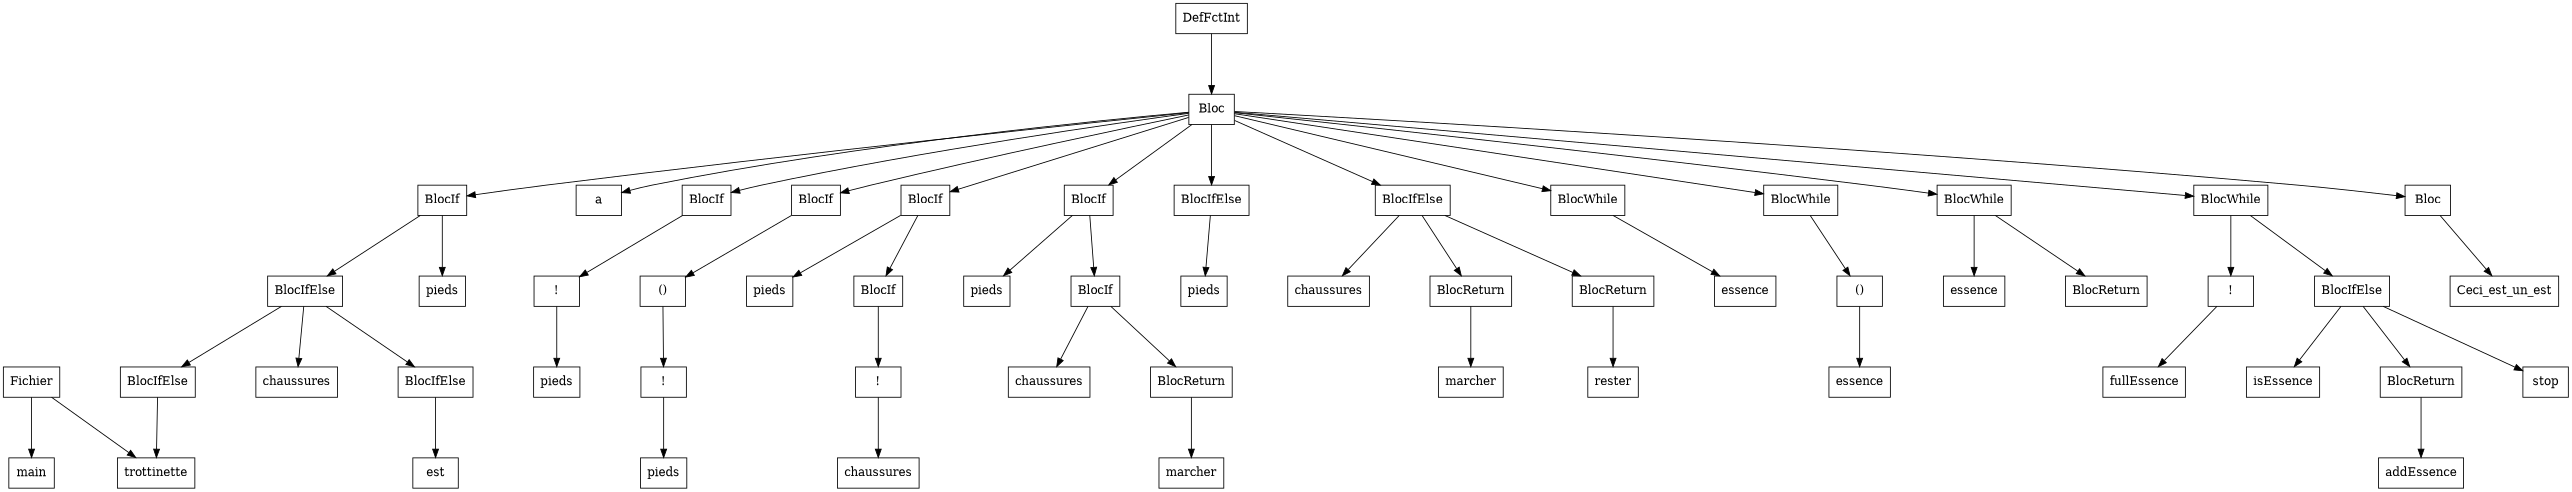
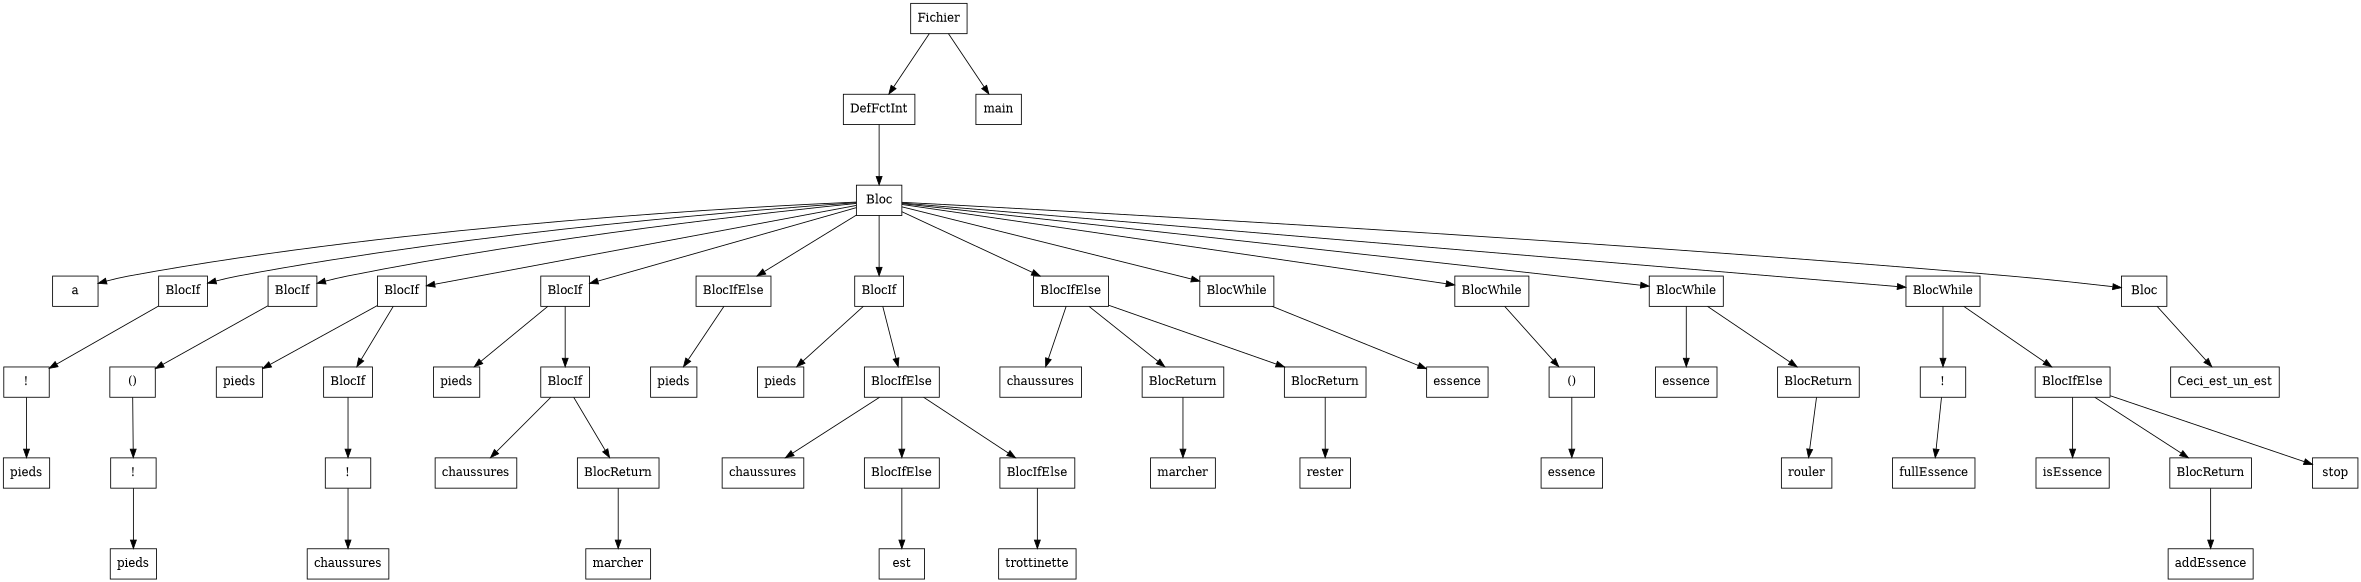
edge "Fichier" -> "trottinette": now "Fichier" -> "DefFctInt"
node "rouler": added
